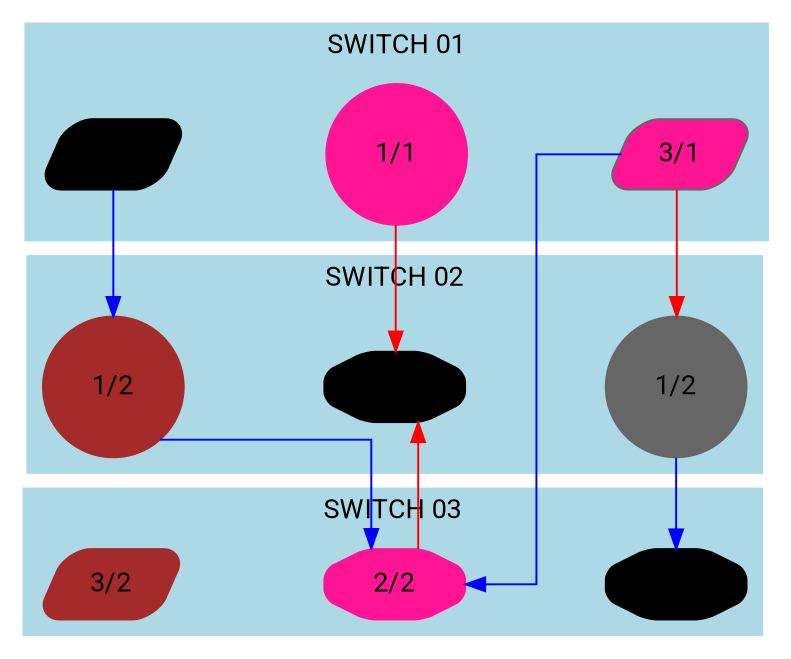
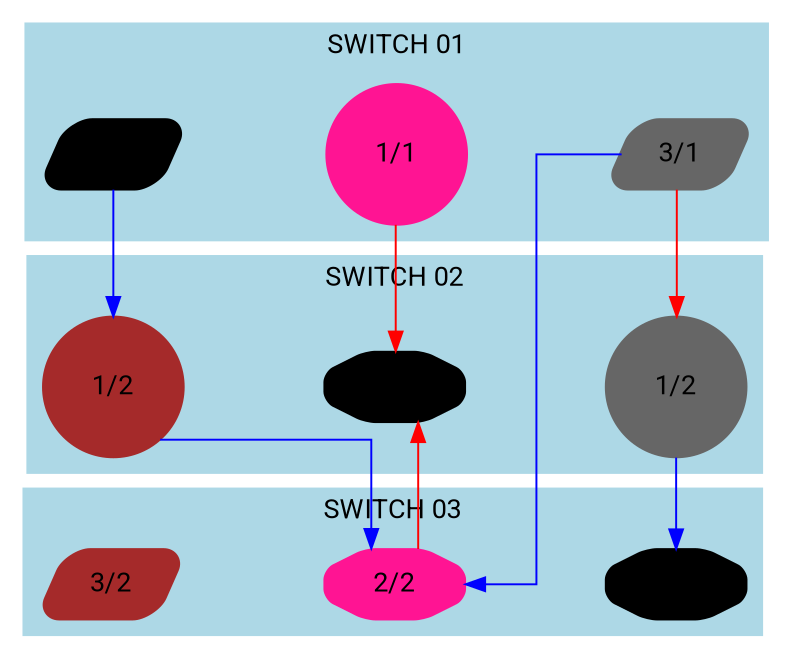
node "3/1": fillcolor deeppink -> gray40
